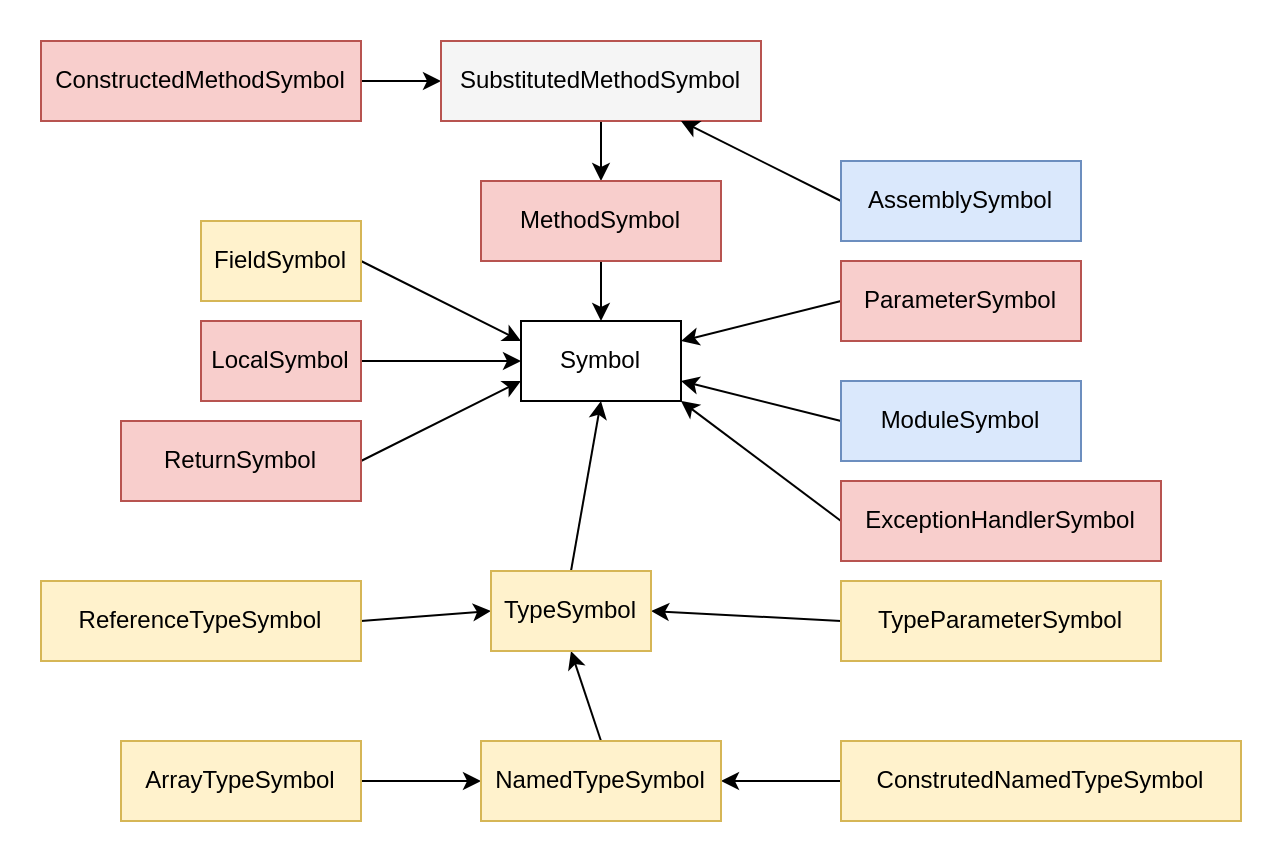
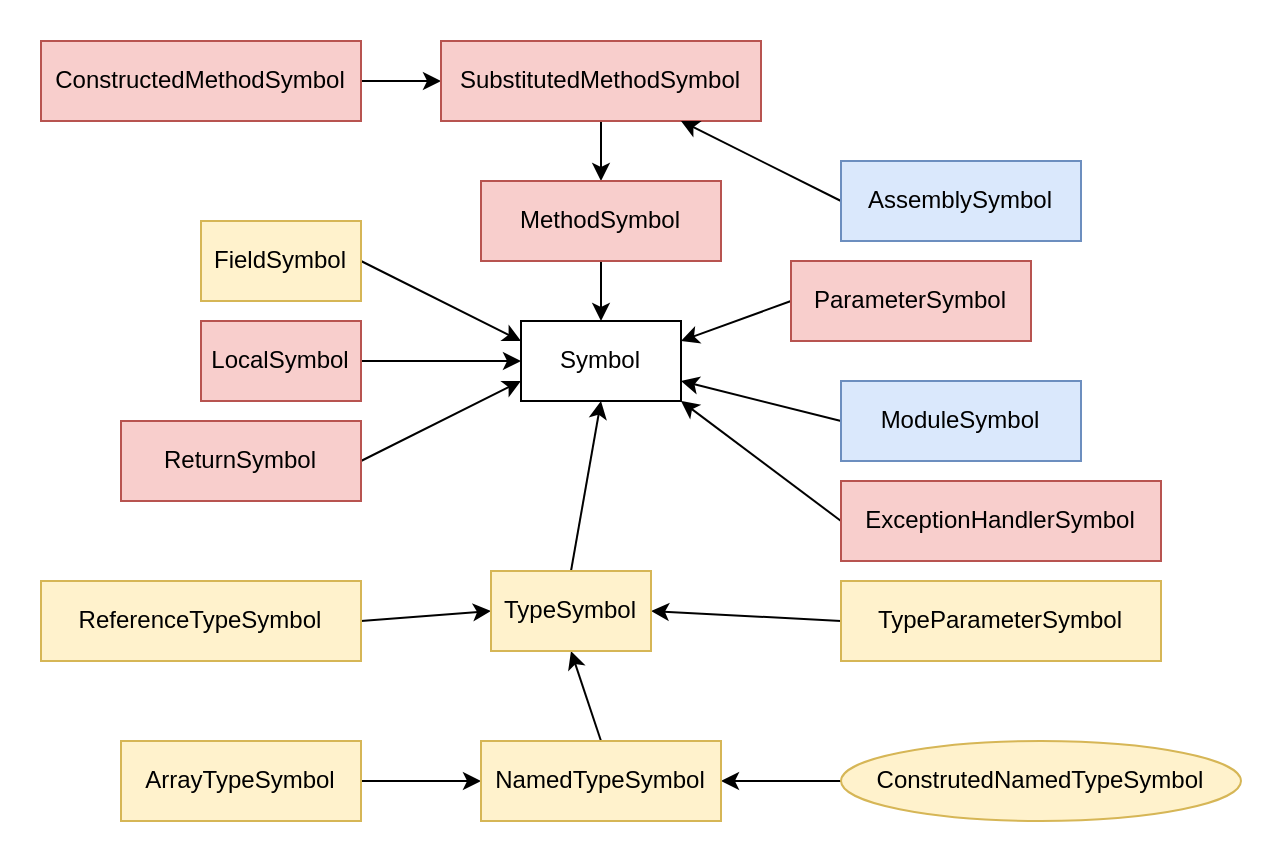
node "SubstitutedMethodSymbol": fillcolor #f5f5f5 -> #f8cecc
node "ParameterSymbol": moved (961, 301) -> (911, 301)
node "ConstrutedNamedTypeSymbol": shape rectangle -> ellipse
